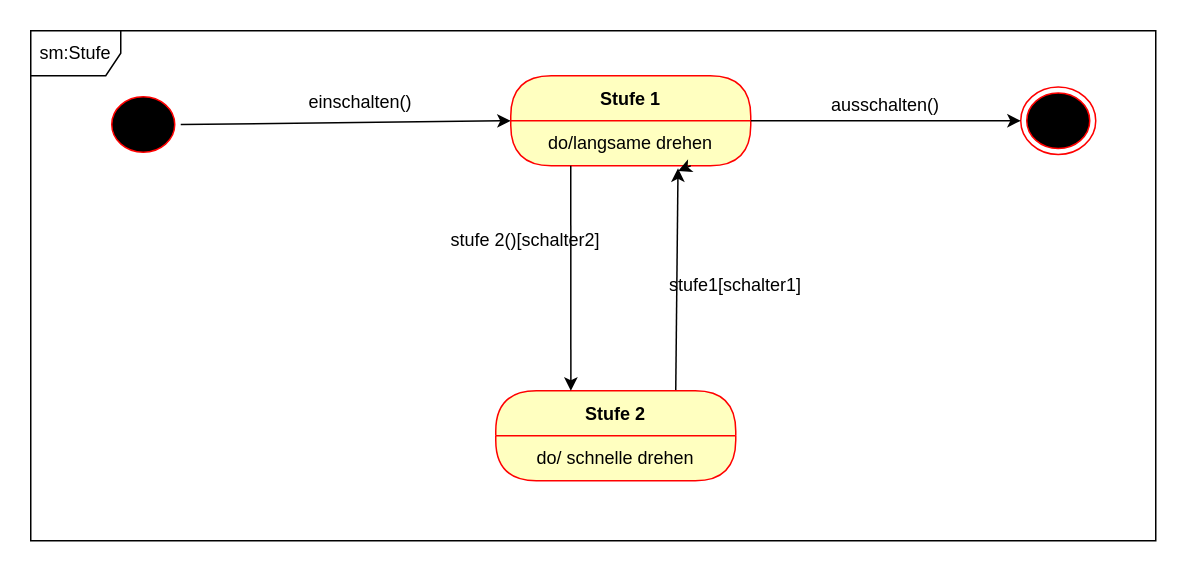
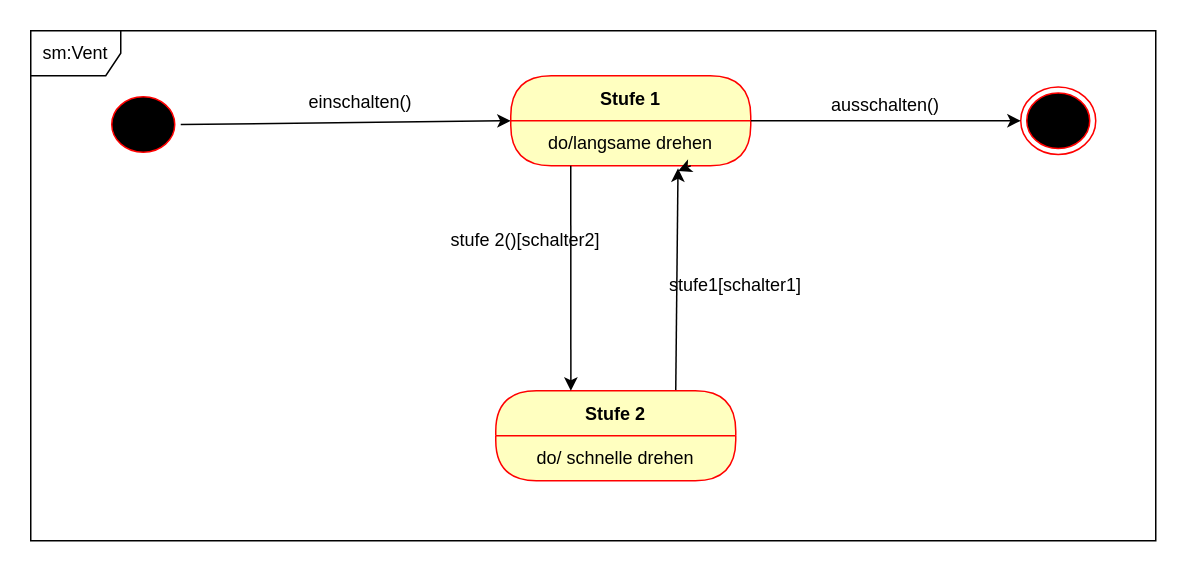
node "sm:Stufe": label "sm:Stufe" -> "sm:Vent"
